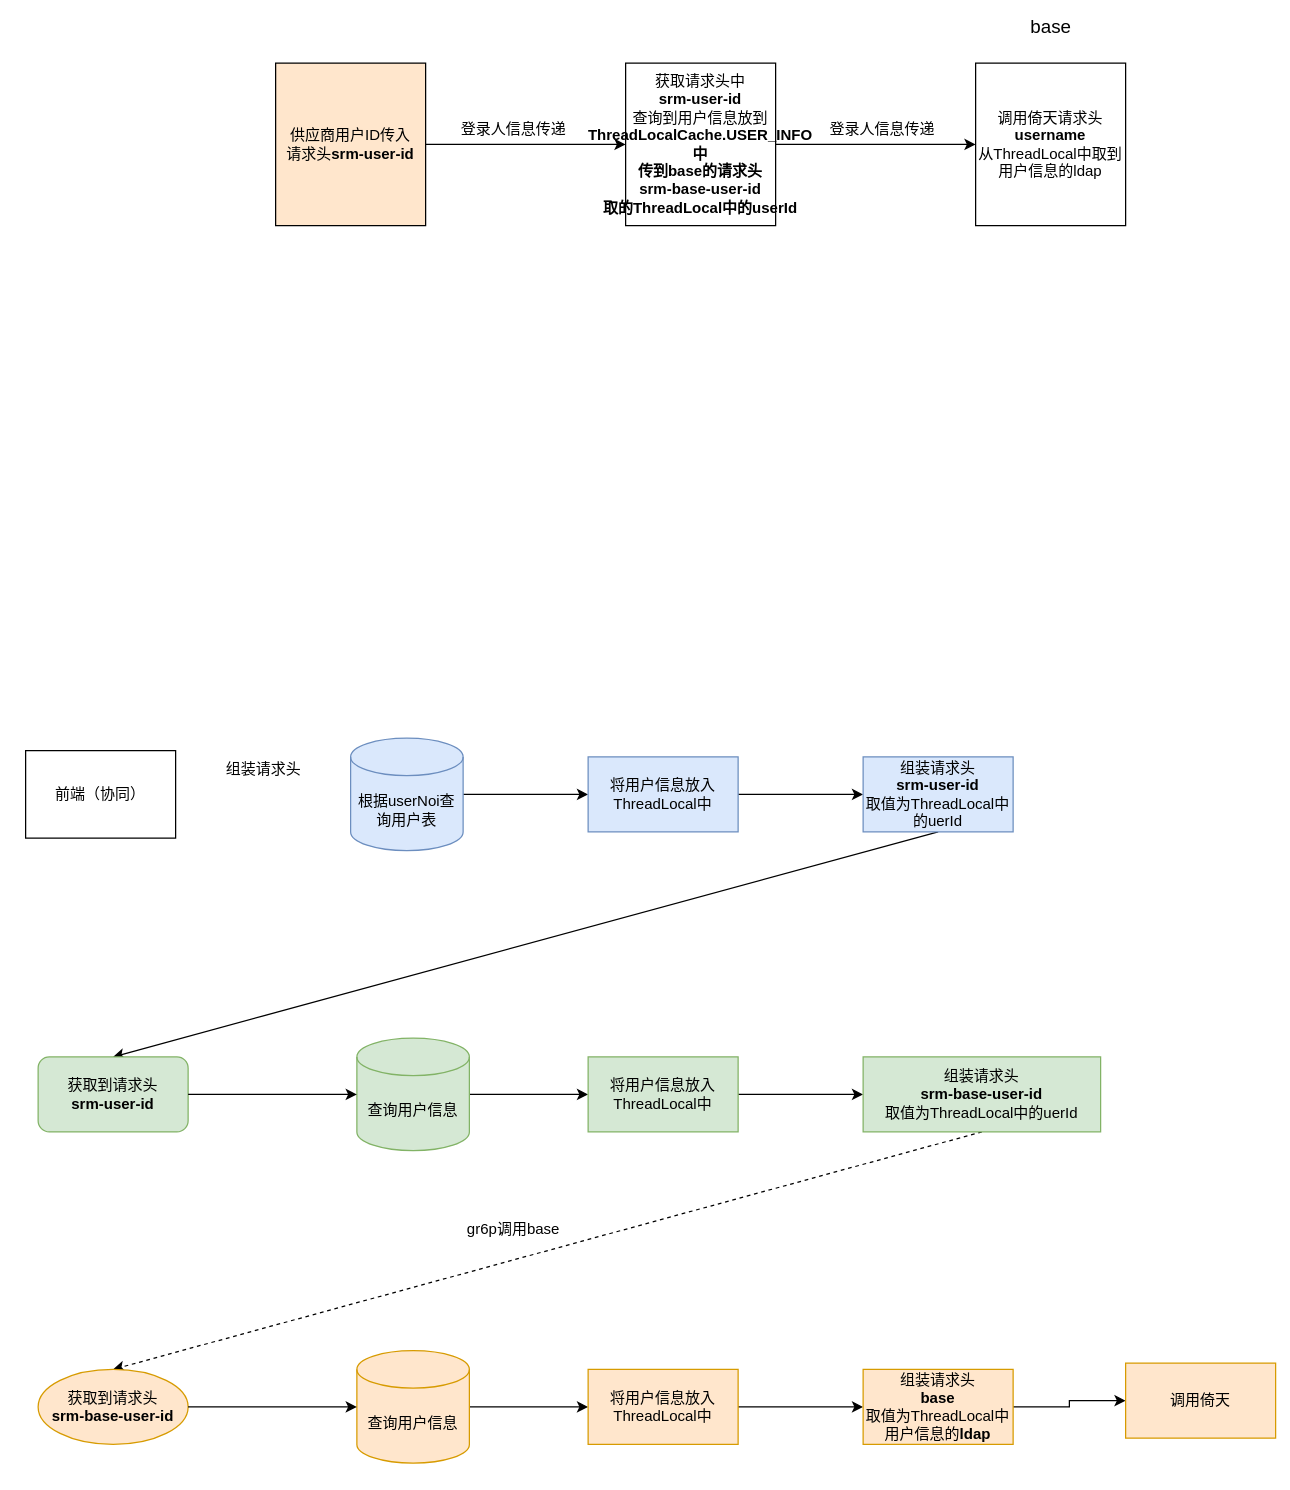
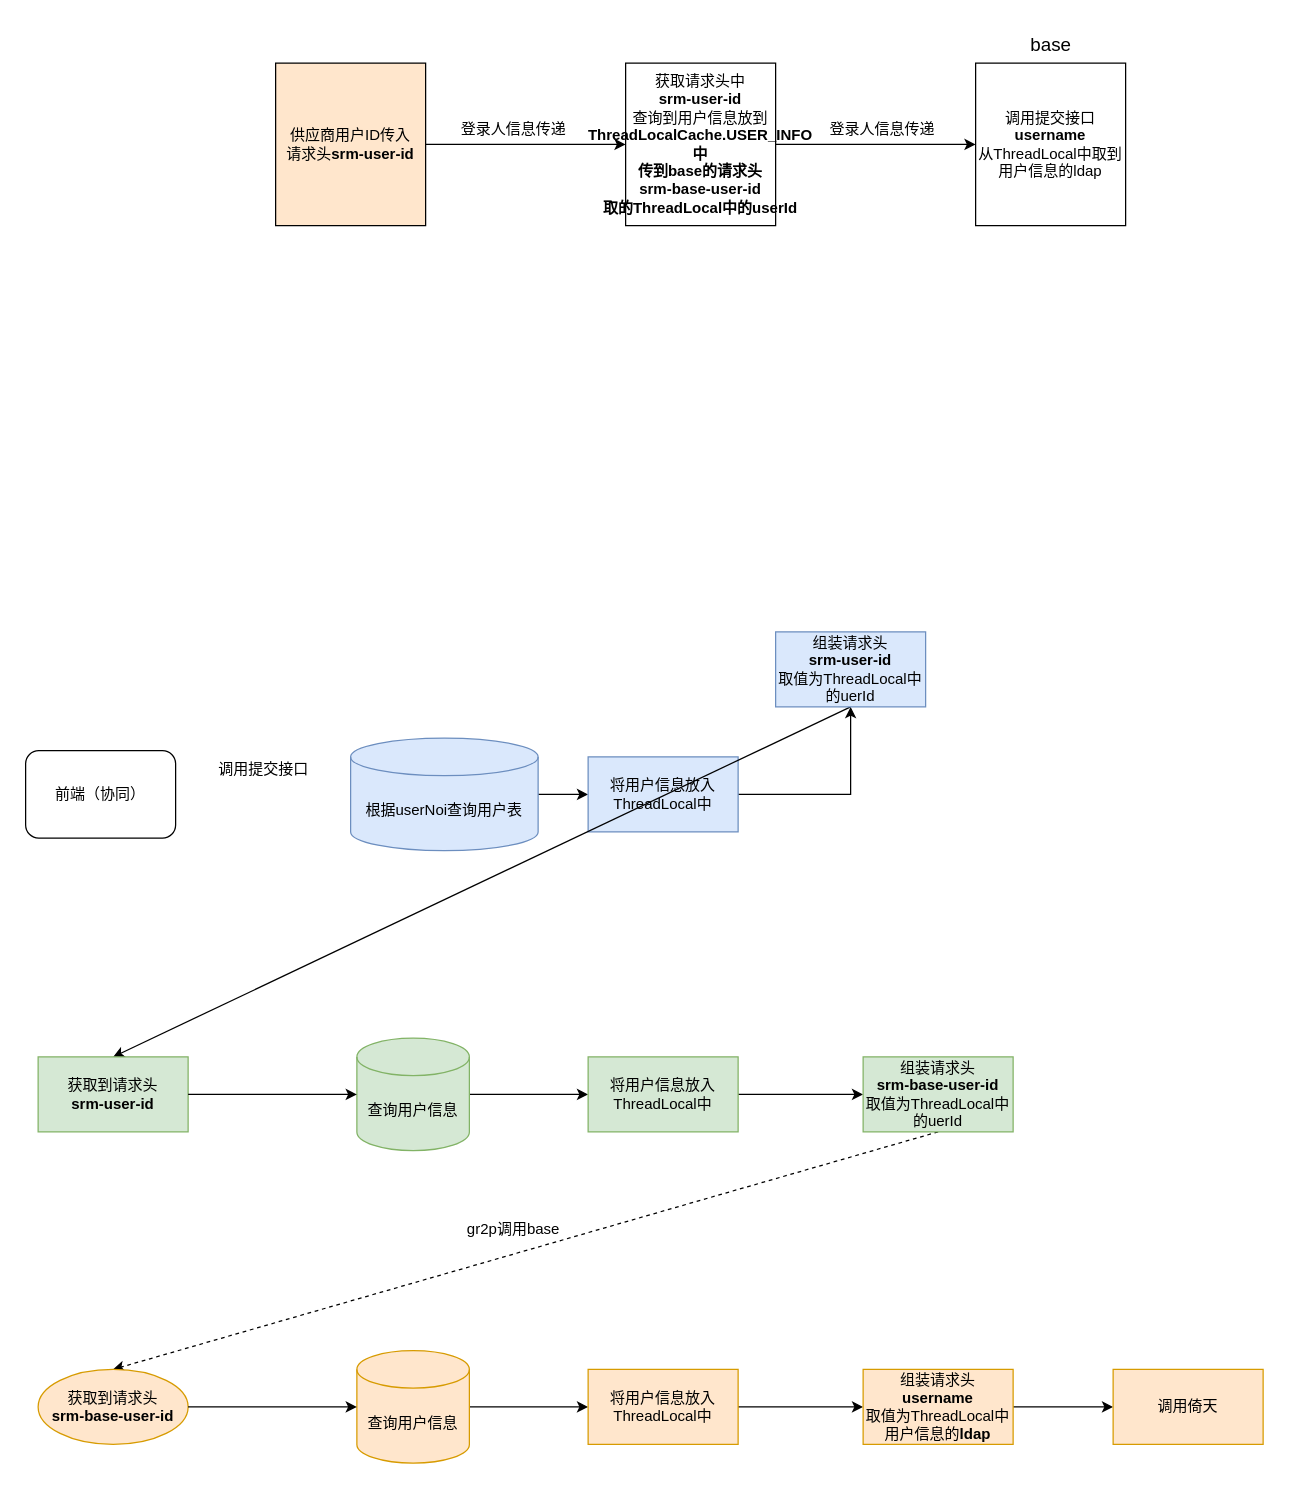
node "base": moved (1051, 26) -> (1051, 44)
node "调用倚天请求头 username 从ThreadLocal中取到用户信息的ldap": label "调用倚天请求头 username 从ThreadLocal中取到用户信息的ldap" -> "调用提交接口 username 从ThreadLocal中取到用户信息的ldap"
node "组装请求头": label "组装请求头" -> "调用提交接口"
node "前端（协同）": shape rectangle -> rounded rectangle
node "根据userNoi查询用户表": size 113x113 -> 188x113
node "组装请求头 srm-user-id 取值为ThreadLocal中的uerId": moved (938, 794) -> (851, 669)
node "获取到请求头 srm-user-id": shape rounded rectangle -> rectangle
node "组装请求头 srm-base-user-id 取值为ThreadLocal中的uerId": size 238x75 -> 150x75
node "gr6p调用base": label "gr6p调用base" -> "gr2p调用base"
node "调用倚天": moved (1201, 1401) -> (1188, 1407)
node "组装请求头 base 取值为ThreadLocal中用户信息的ldap": label "组装请求头 base 取值为ThreadLocal中用户信息的ldap" -> "组装请求头 username 取值为ThreadLocal中用户信息的ldap"
